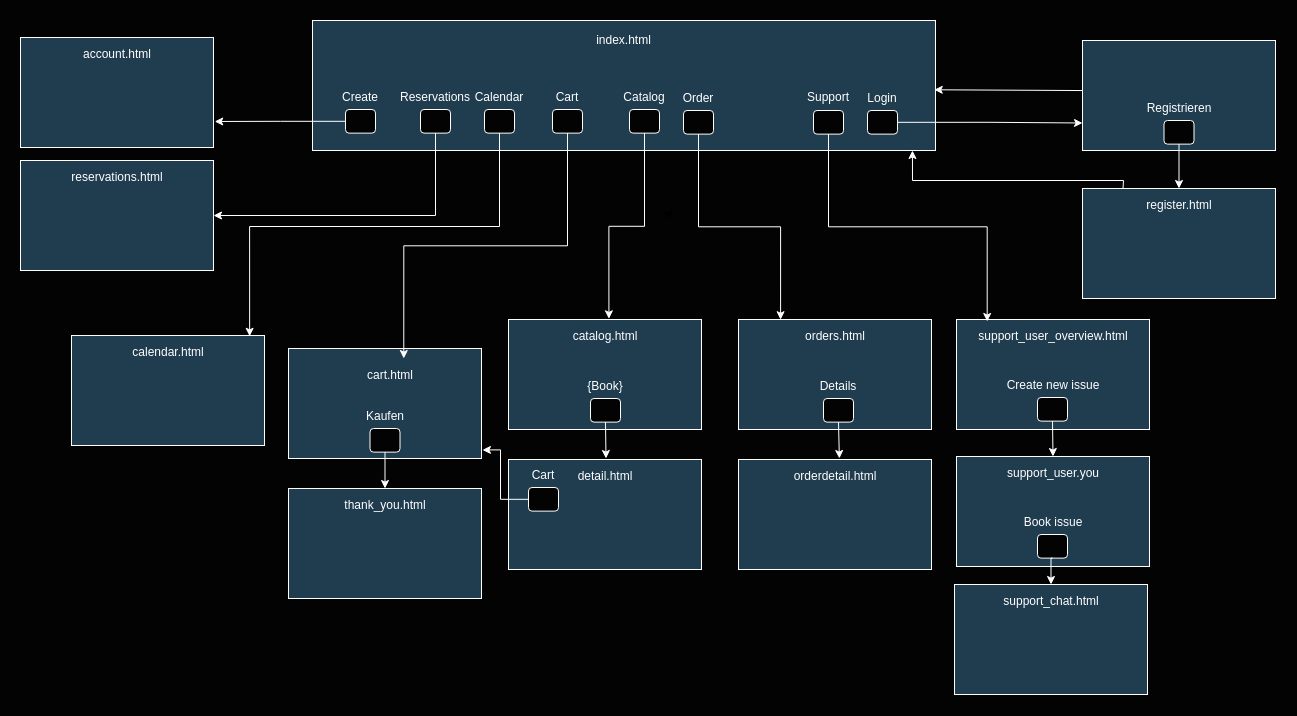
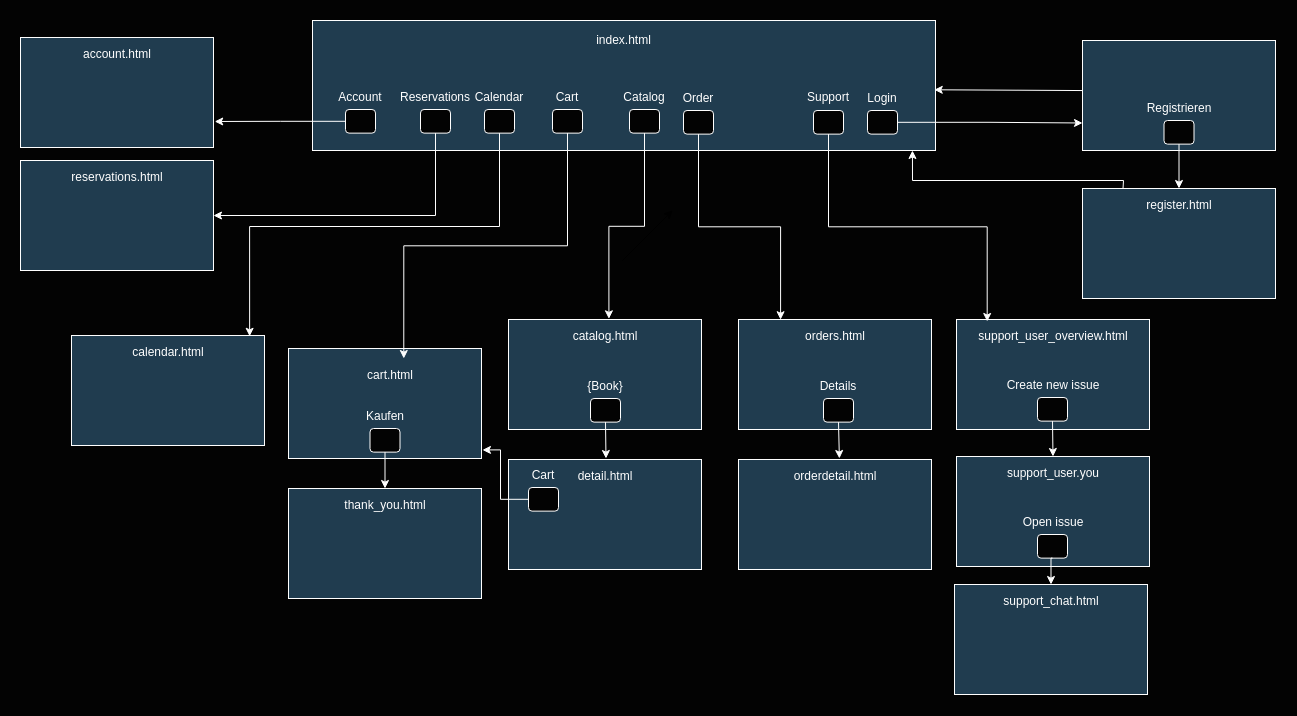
node "Create": label "Create" -> "Account"
node "Book issue": label "Book issue" -> "Open issue"
